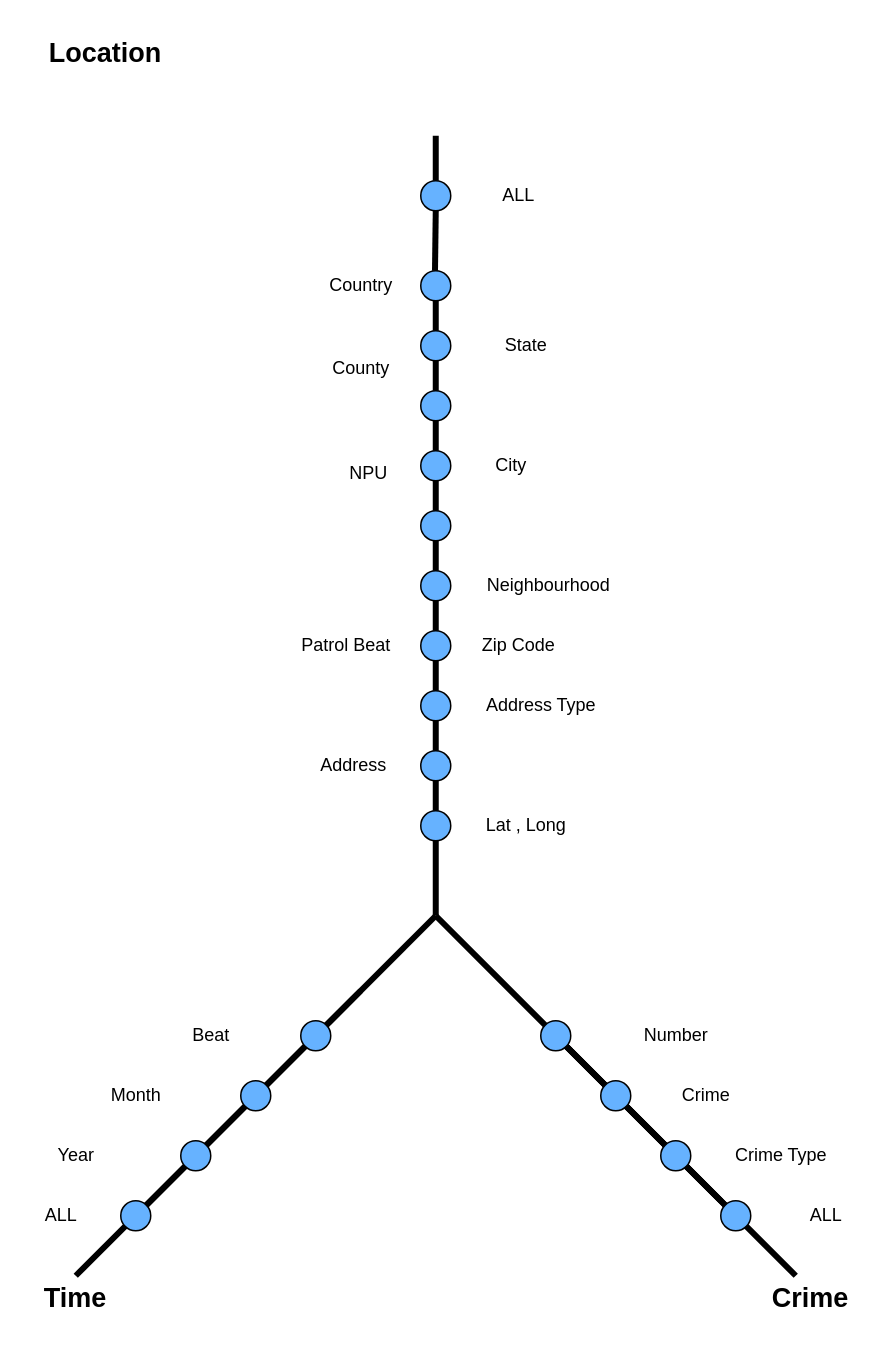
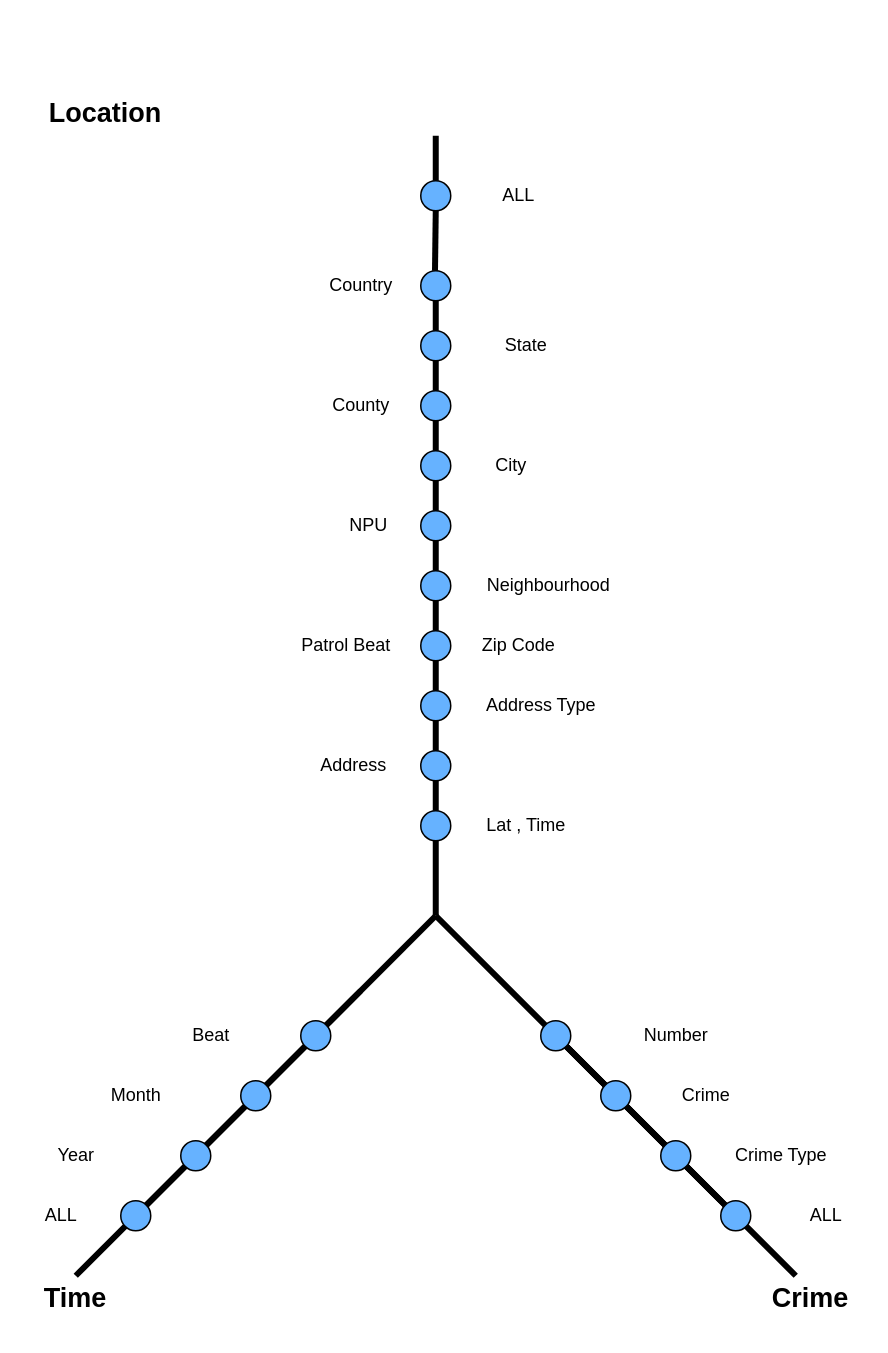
node "Location": moved (106, 53) -> (106, 113)
node "County": moved (361, 368) -> (361, 406)
node "NPU": moved (368, 473) -> (368, 526)
node "Lat , Long": label "Lat , Long" -> "Lat , Time"
